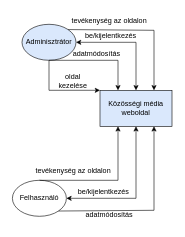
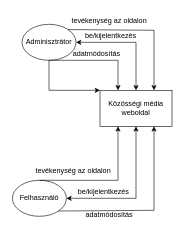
node "Adminisztrátor": fillcolor #dae8fc -> #ffffff
node "oldal kezelése": removed
node "Közösségi média weboldal": fillcolor #dae8fc -> #ffffff
